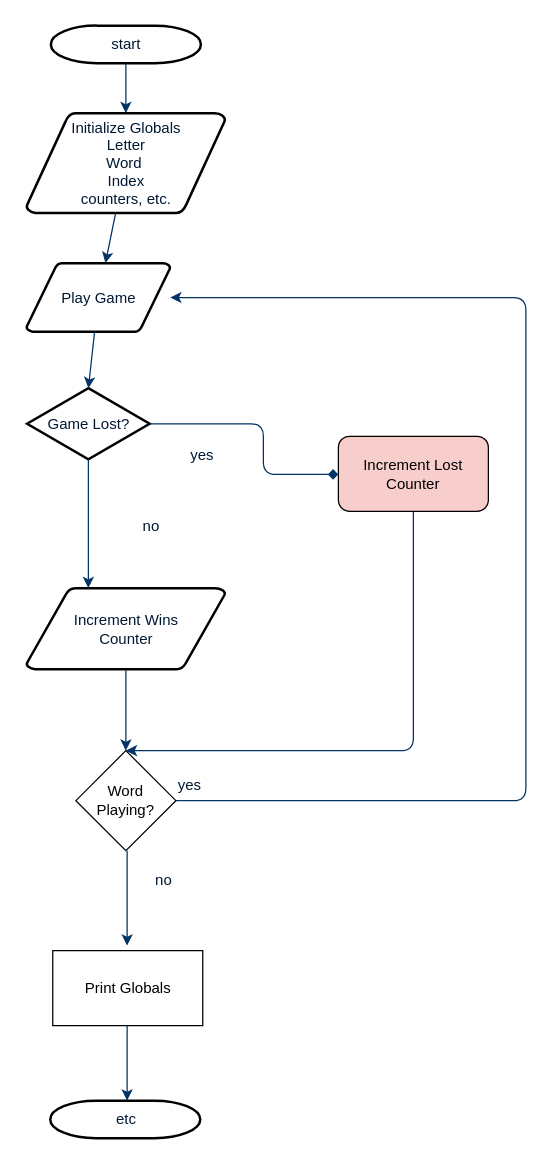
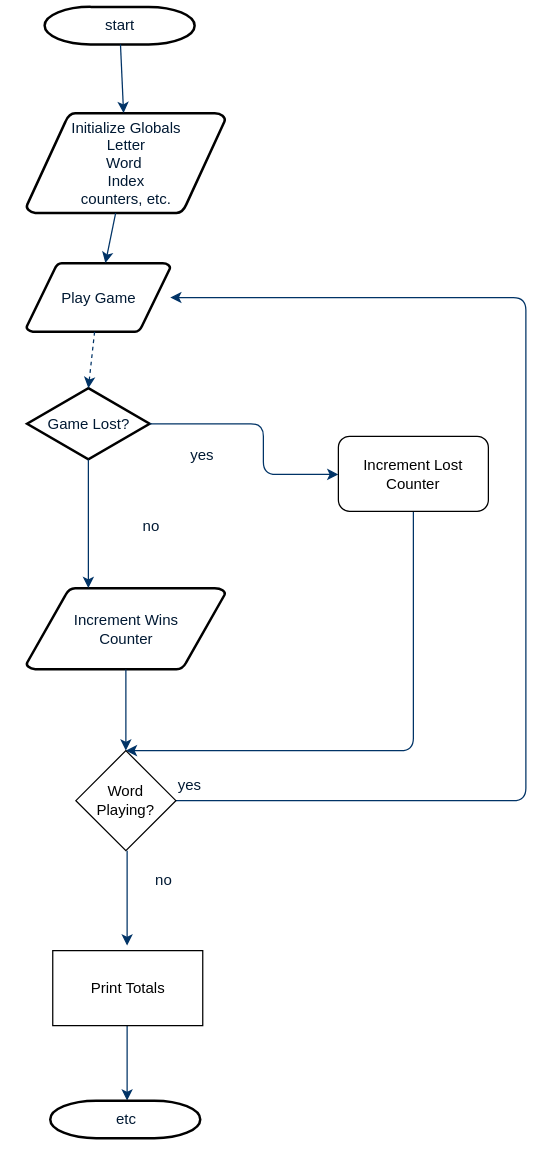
node "start": moved (126, 44) -> (119, 26)
edge "Play Game" -> "Game Lost?": style solid -> dashed
edge "Game Lost?" -> "Increment Lost Counter": arrowhead diamond -> classic
node "Increment Lost Counter": fillcolor #f8cecc -> #ffffff
node "Print Globals": label "Print Globals" -> "Print Totals"
